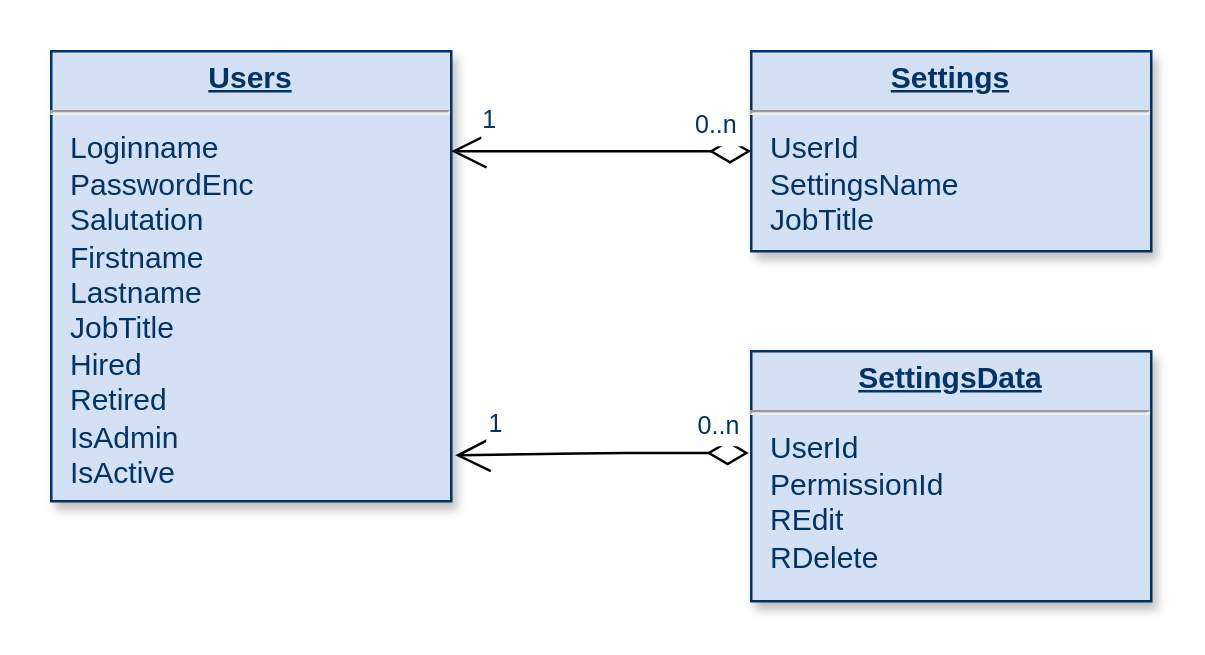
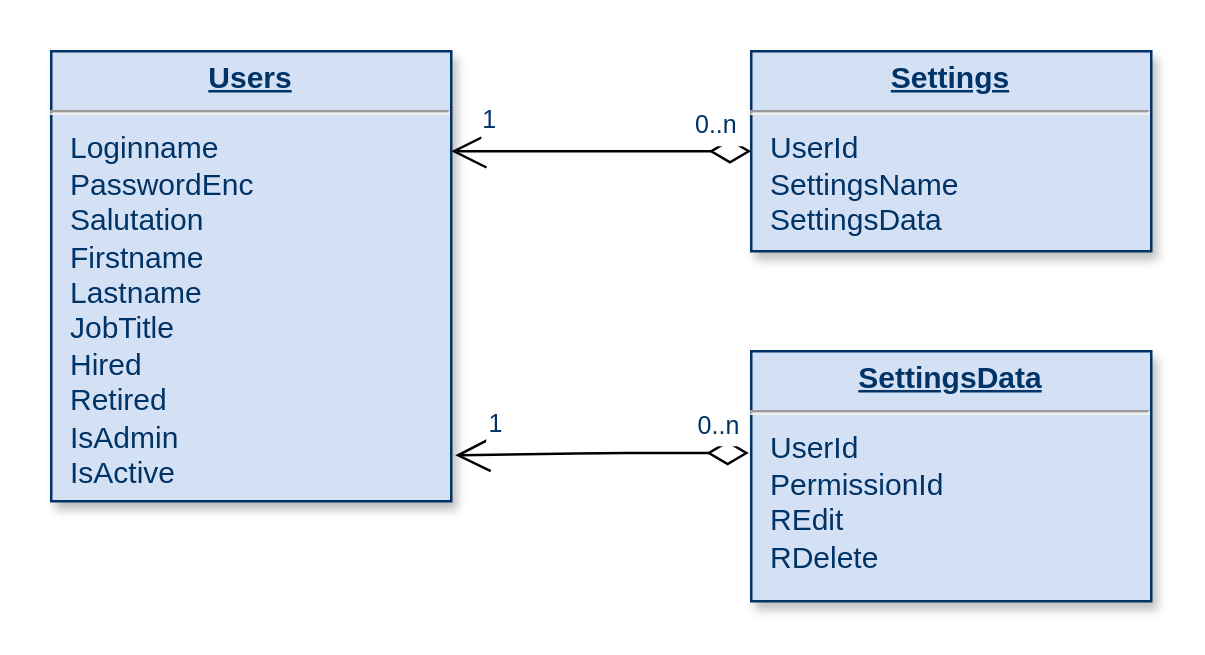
node "Settings UserId SettingsName JobTitle": label "Settings UserId SettingsName JobTitle" -> "Settings UserId SettingsName SettingsData"
